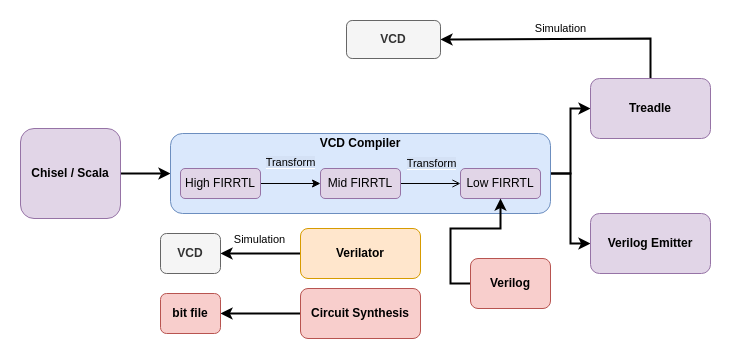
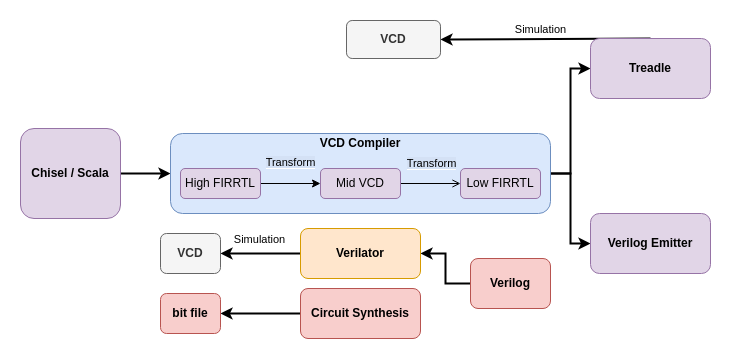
node "Treadle": moved (651, 109) -> (651, 69)
node "Mid FIRRTL": label "Mid FIRRTL" -> "Mid VCD"
edge "Verilog" -> "Low FIRRTL": now "Verilog" -> "Verilator"
